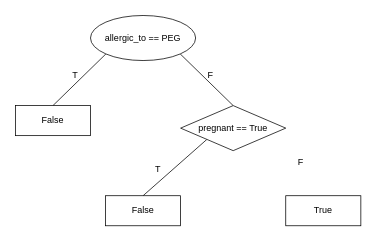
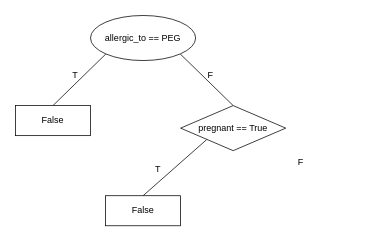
node "True": removed
